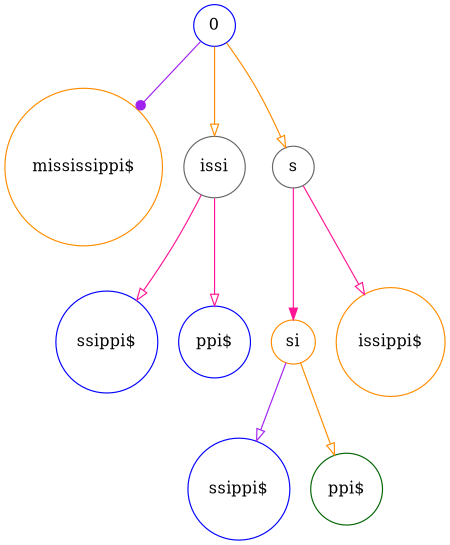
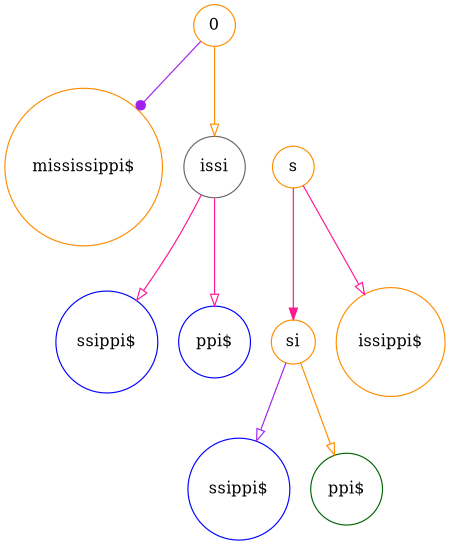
node "0": color blue -> darkorange
edge "0" -> "s": removed
node "s": color gray40 -> darkorange
